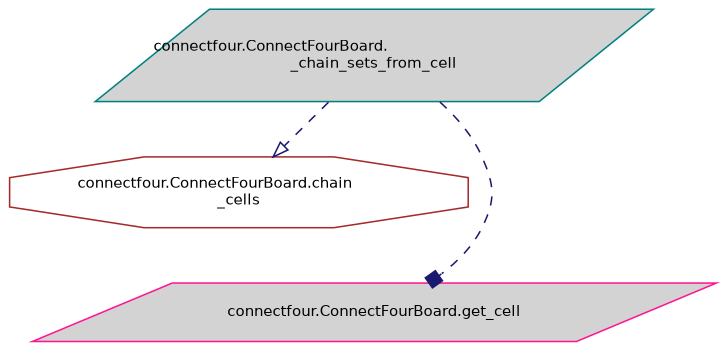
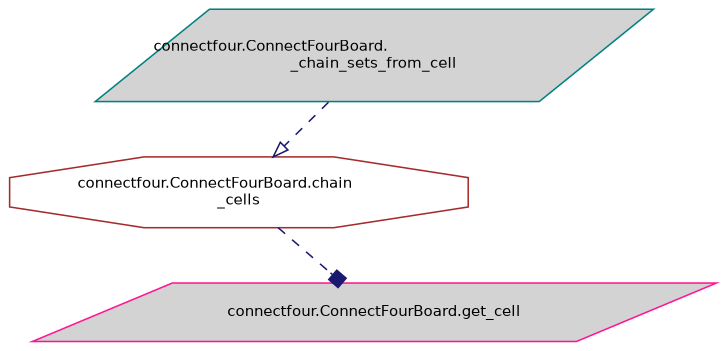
edge "connectfour.ConnectFourBoard. _chain_sets_from_cell" -> "connectfour.ConnectFourBoard.get_cell": now "connectfour.ConnectFourBoard.chain _cells" -> "connectfour.ConnectFourBoard.get_cell"
